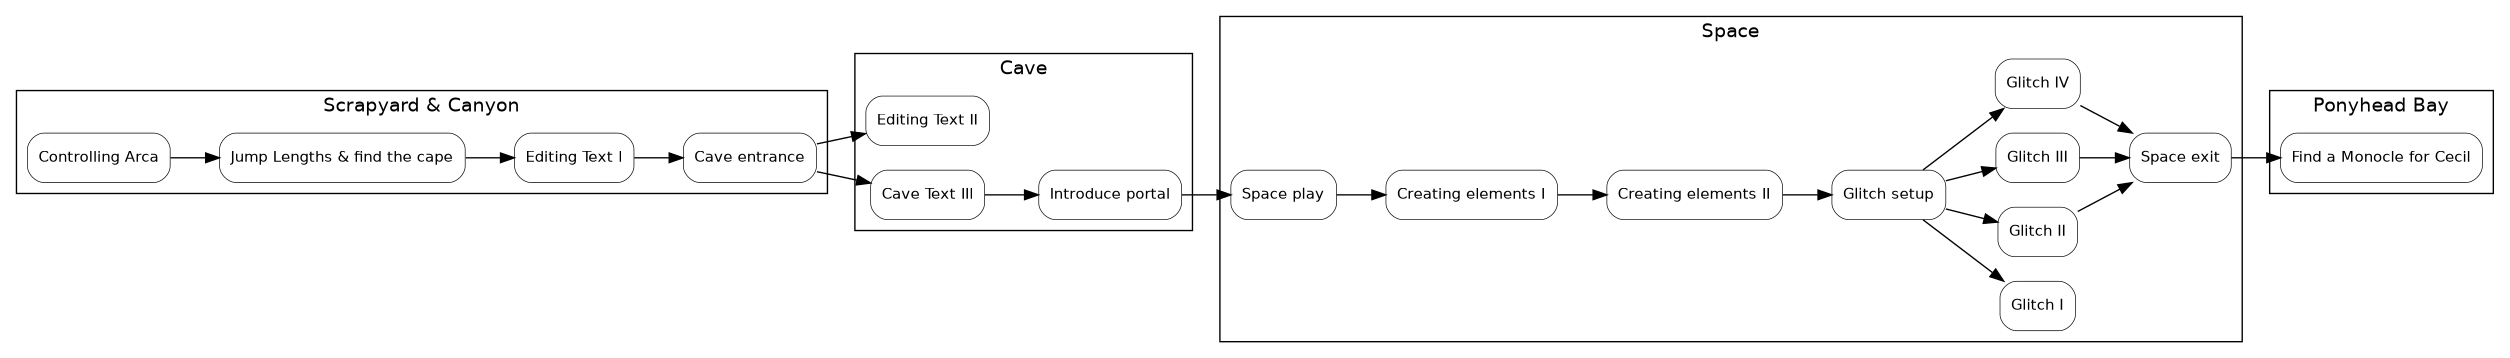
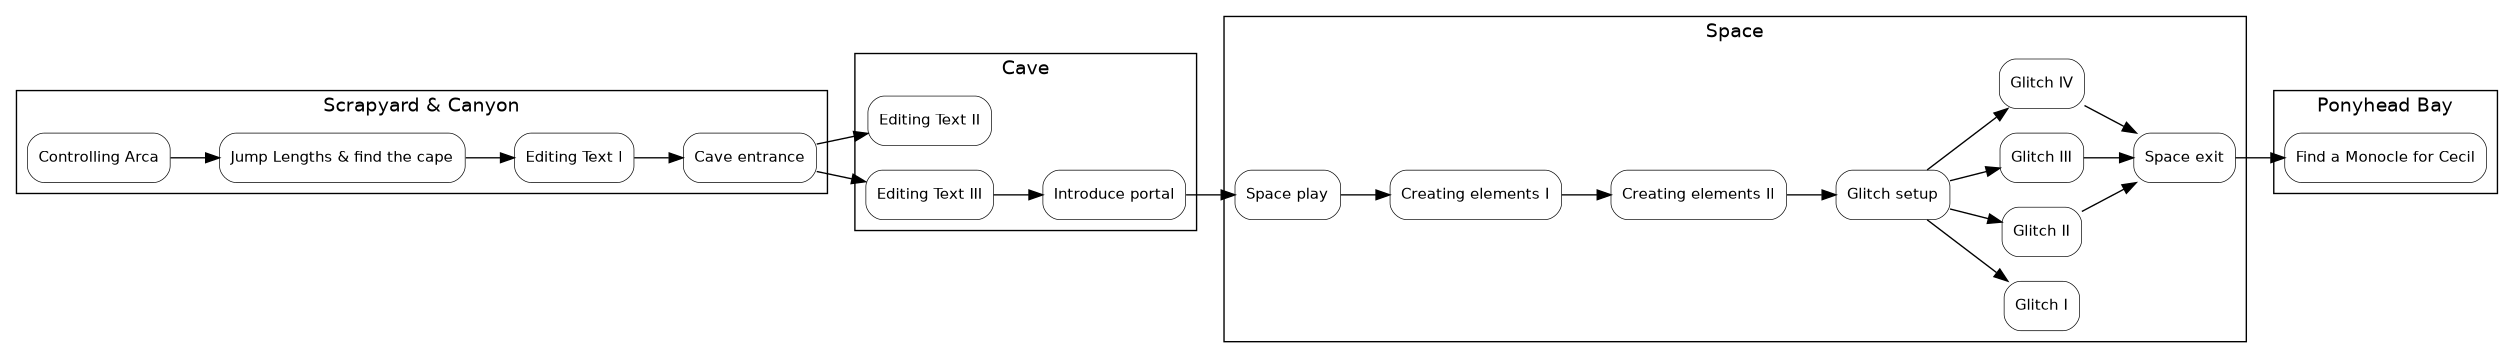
node "Cave Text III": label "Cave Text III" -> "Editing Text III"
